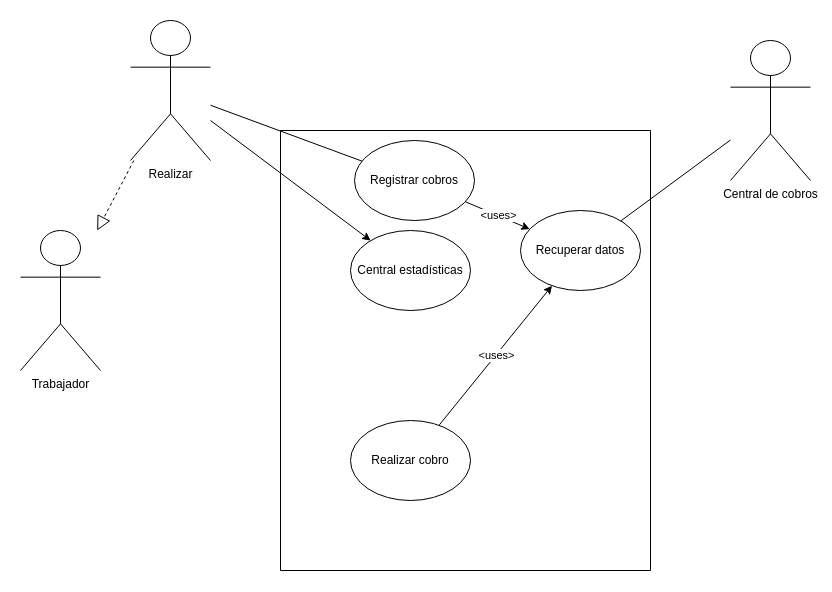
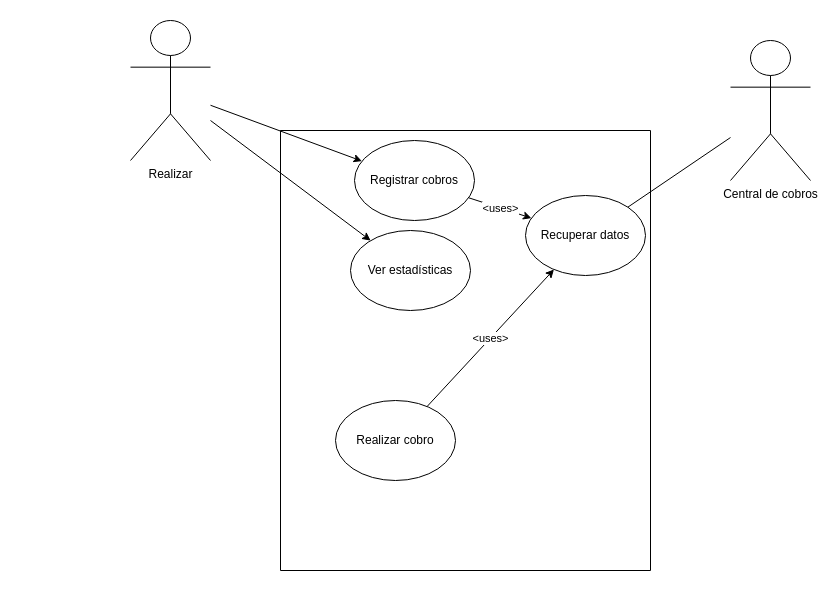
edge "Realizar" -- "Registrar cobros": arrowhead none -> classic
edge "Realizar" -> "Trabajador": removed
node "Recuperar datos": moved (581, 251) -> (586, 236)
node "Central estadísticas": label "Central estadísticas" -> "Ver estadísticas"
node "Trabajador": removed
node "Realizar cobro": moved (411, 461) -> (396, 441)
